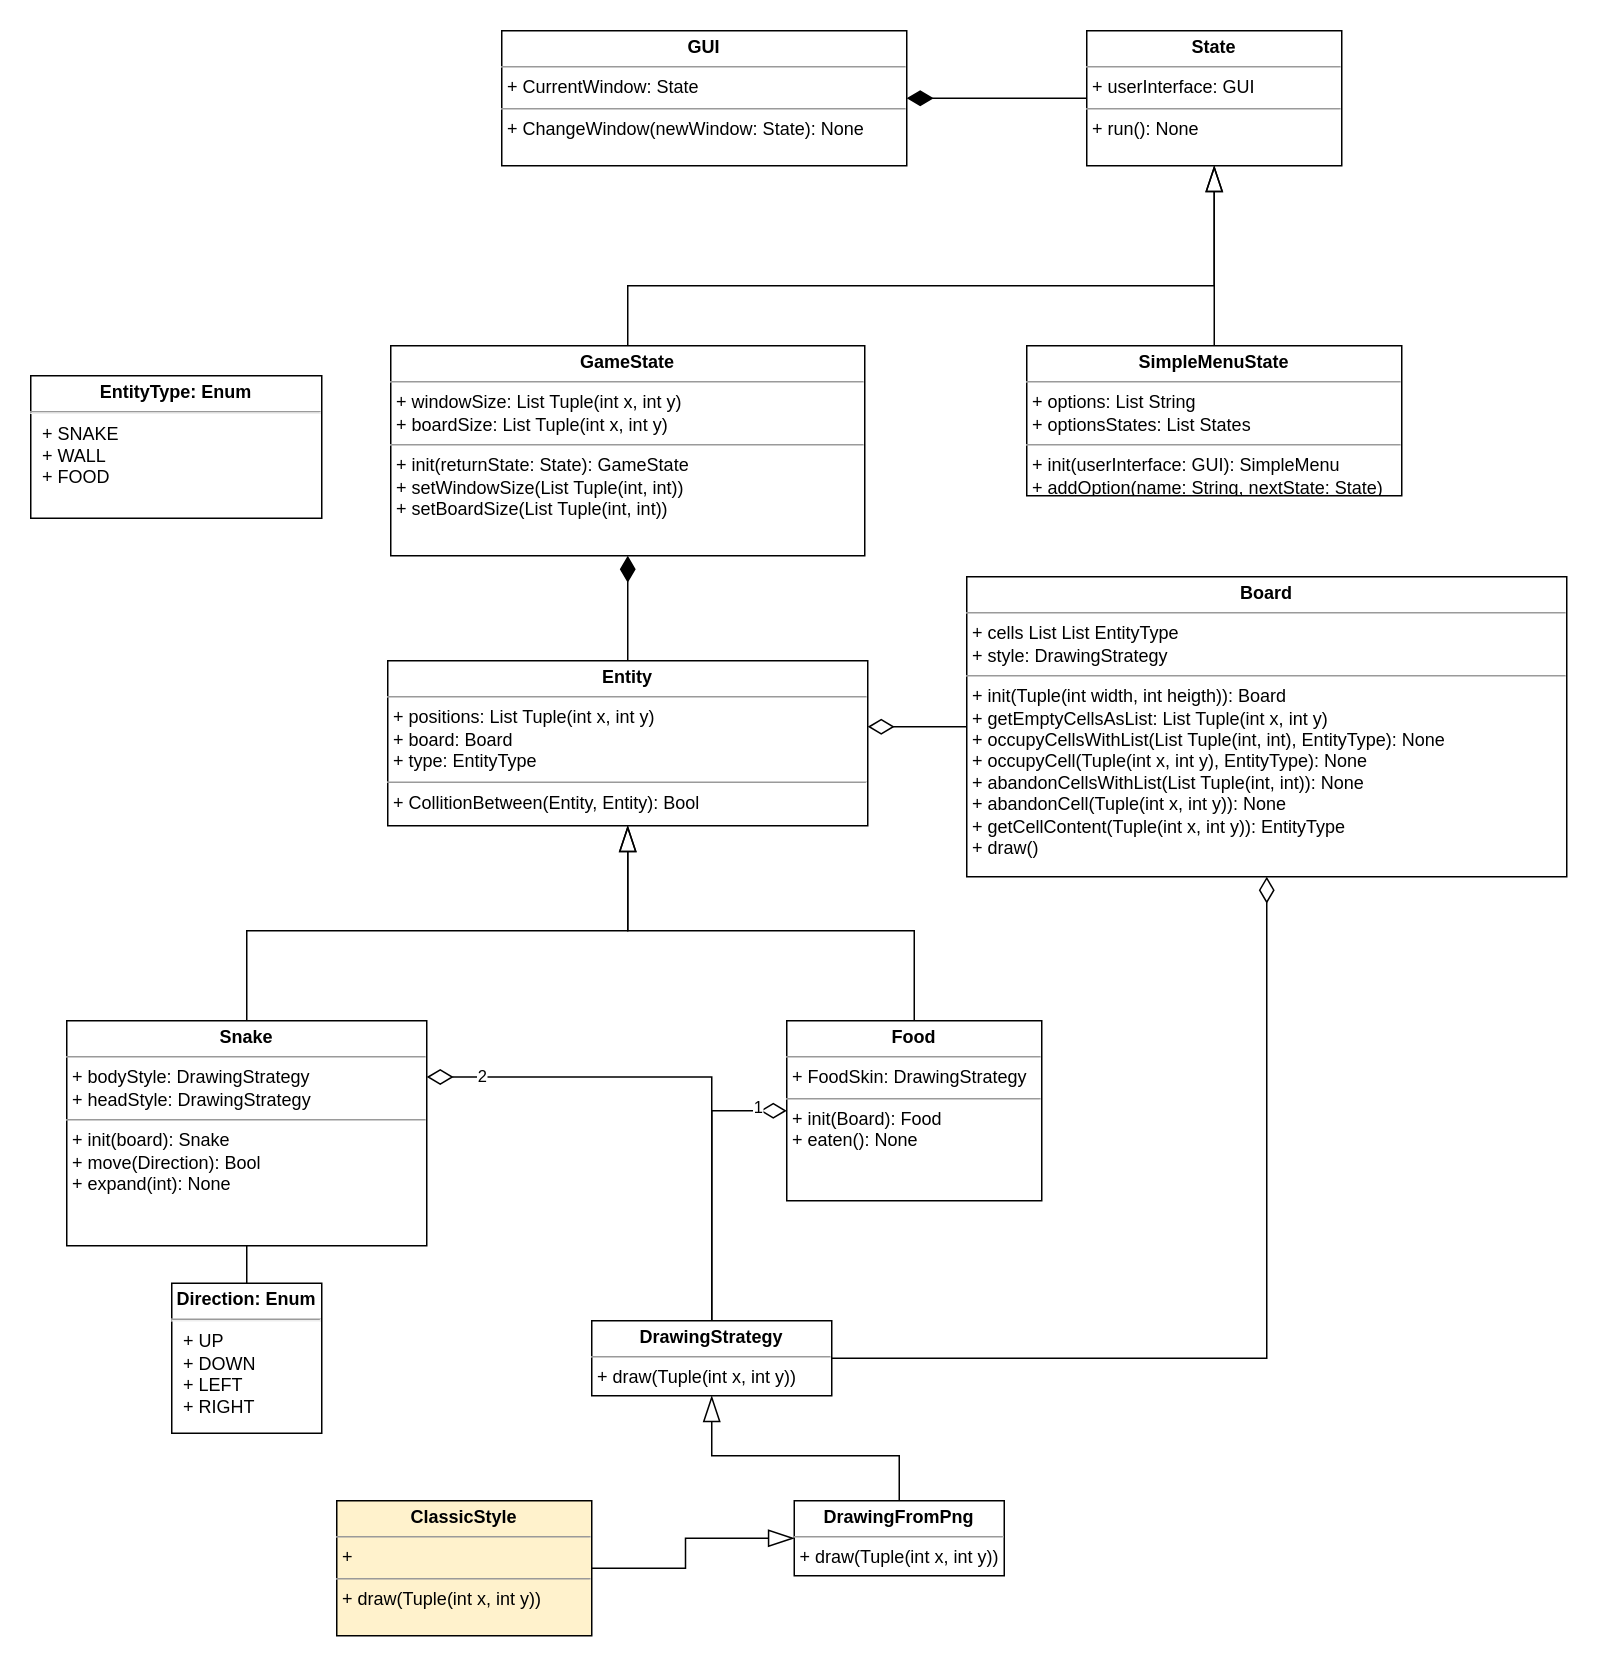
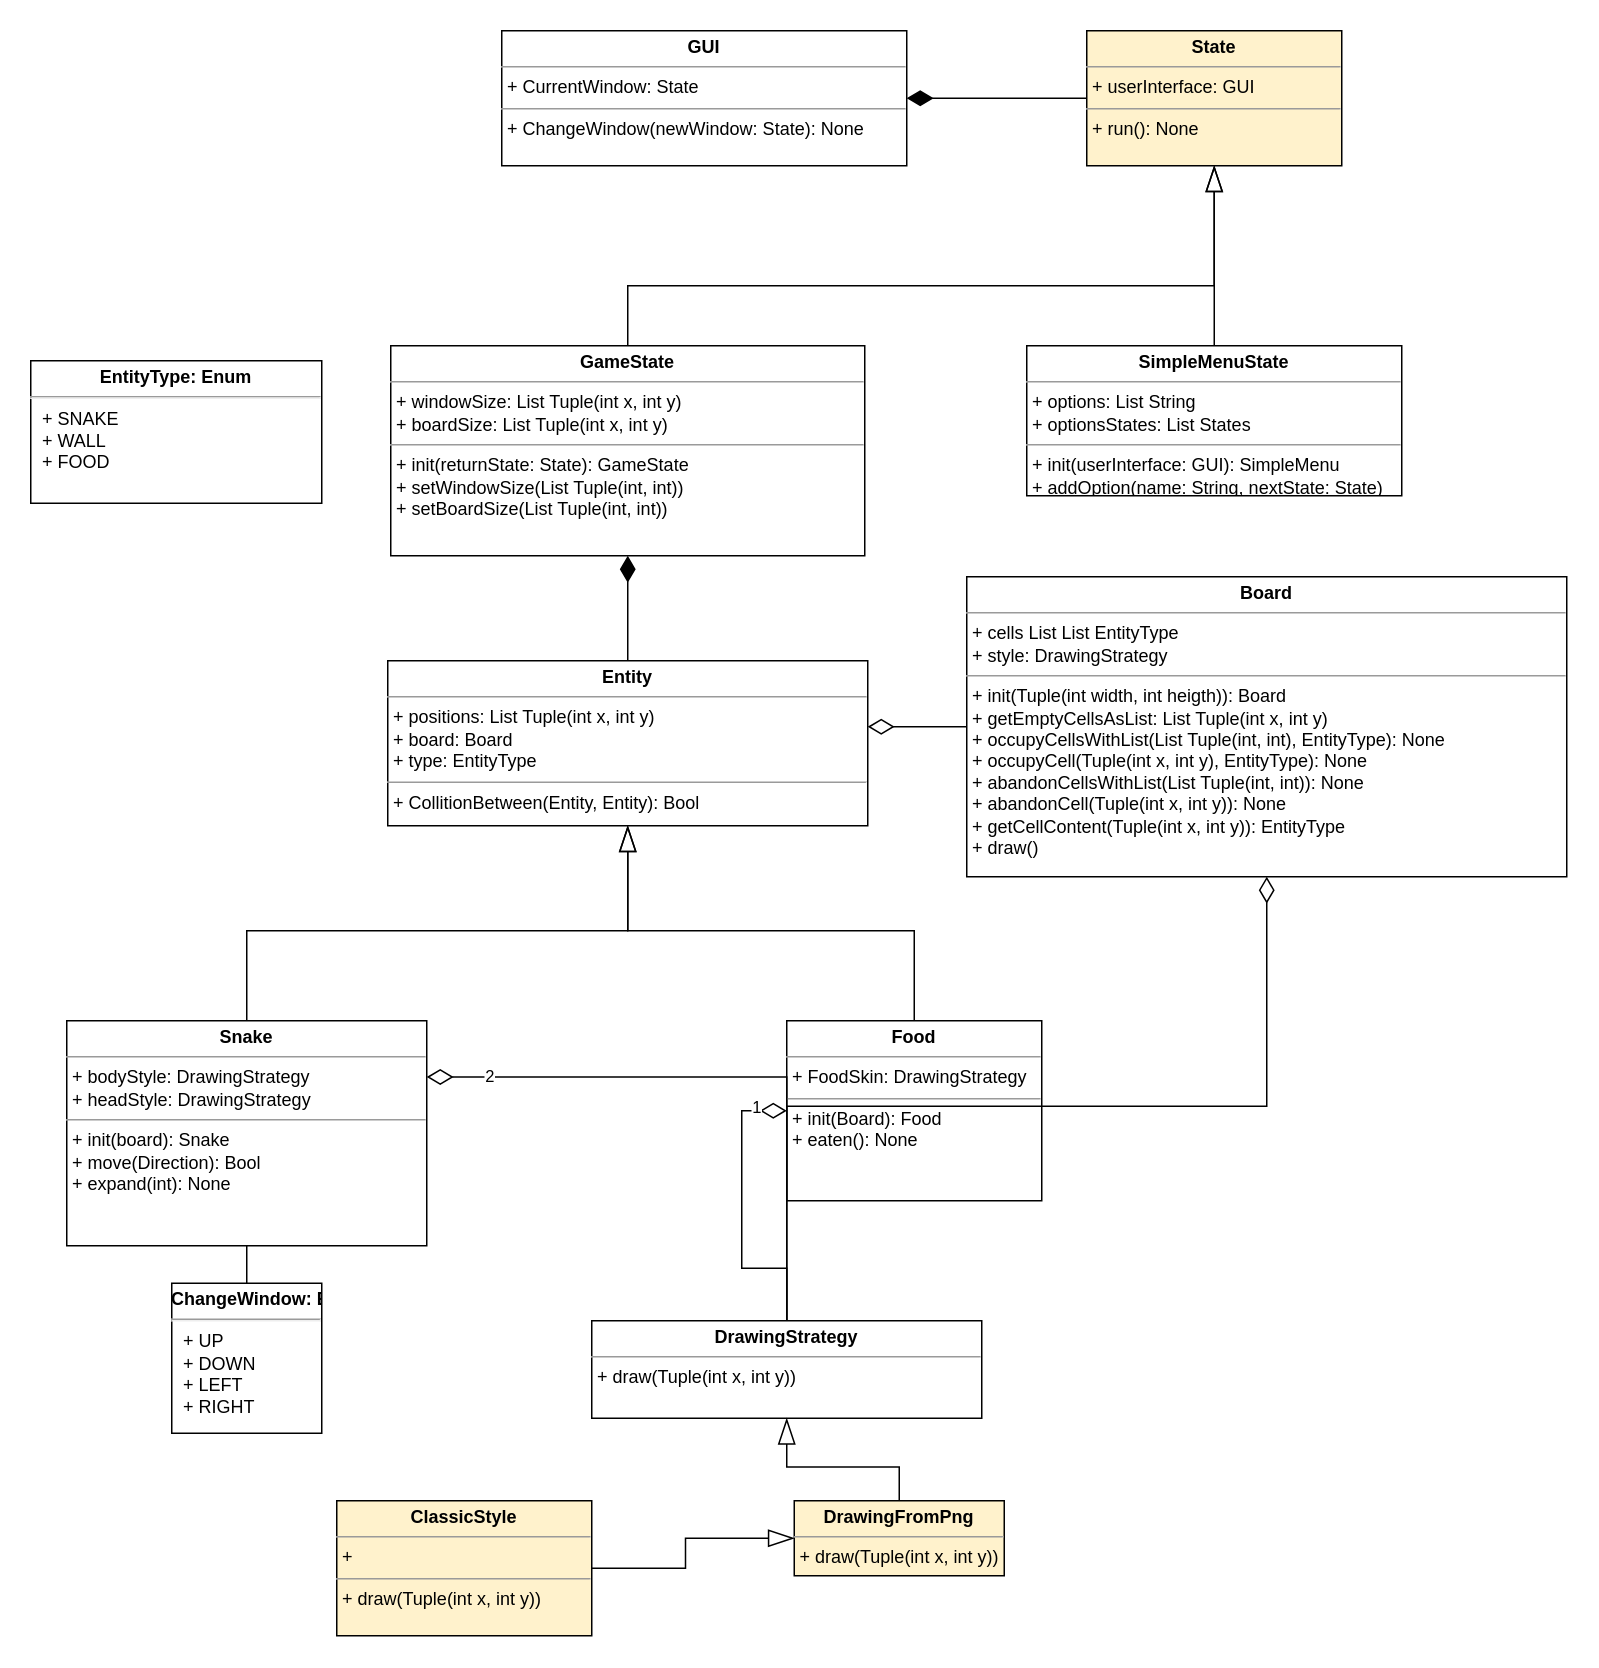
node "State + userInterface: GUI + run(): None": fillcolor #ffffff -> #fff2cc
node "EntityType: Enum + SNAKE + WALL + FOOD": moved (176, 447) -> (176, 432)
node "Direction: Enum + UP + DOWN + LEFT + RIGHT": label "Direction: Enum + UP + DOWN + LEFT + RIGHT" -> "ChangeWindow: Enum + UP + DOWN + LEFT + RIGHT"
node "DrawingStrategy + draw(Tuple(int x, int y))": size 240x75 -> 390x98
node "DrawingFromPng + draw(Tuple(int x, int y))": fillcolor #ffffff -> #fff2cc
